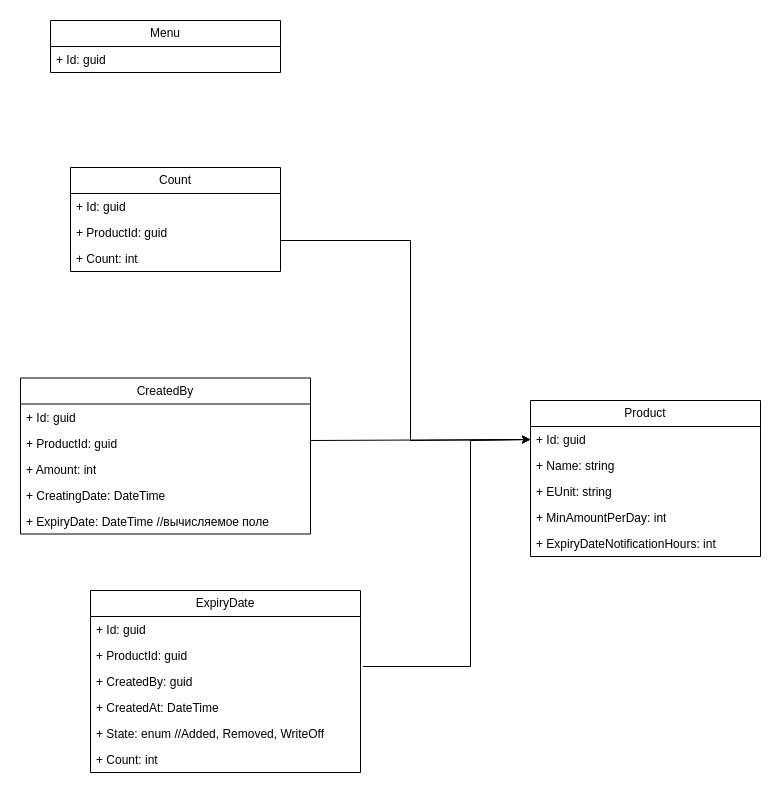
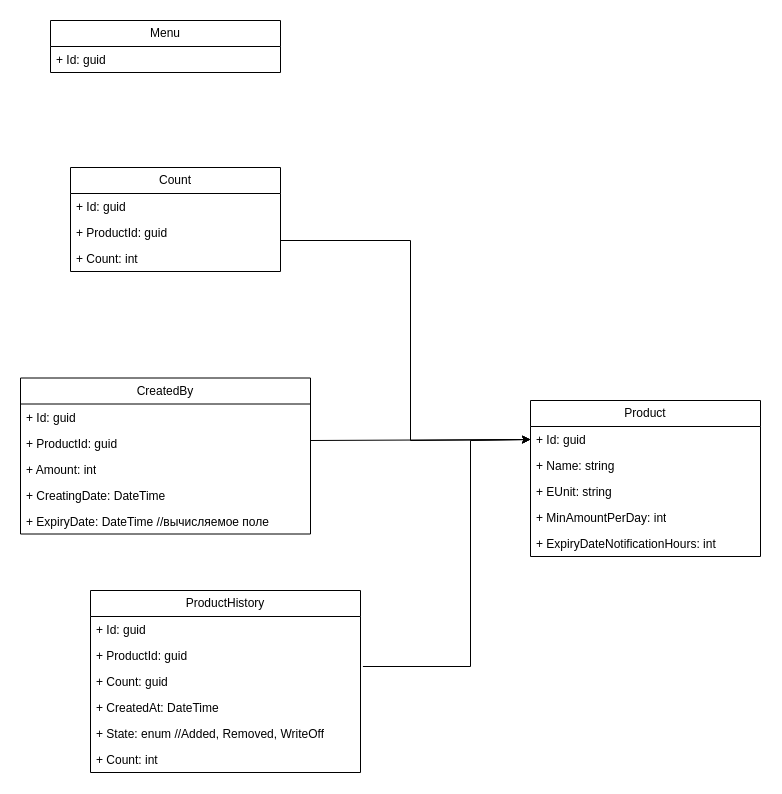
node "ExpiryDate": label "ExpiryDate" -> "ProductHistory"
node "+ CreatedBy: guid": label "+ CreatedBy: guid" -> "+ Count: guid"
